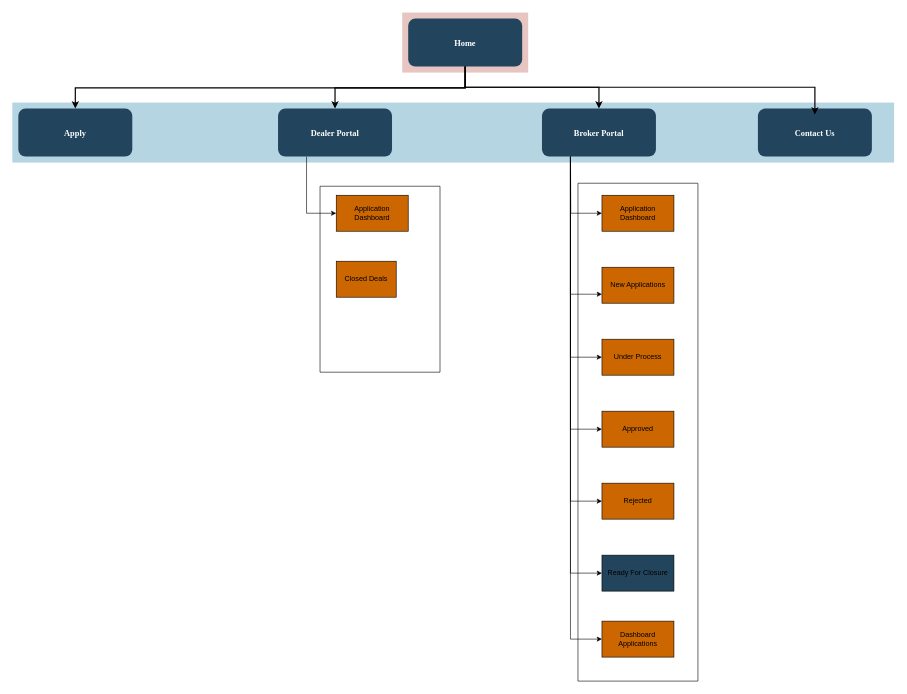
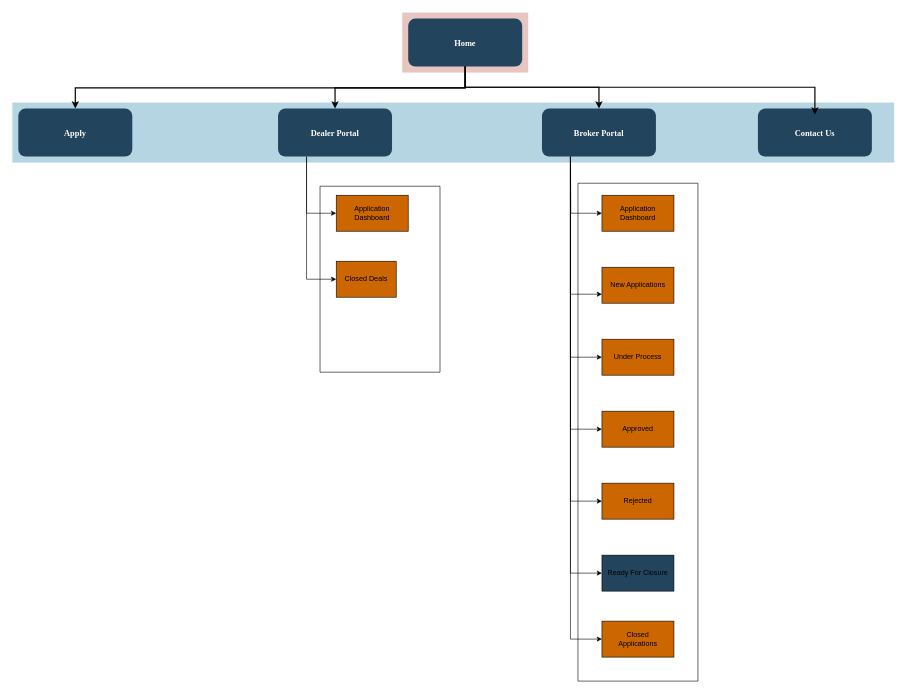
edge "Dealer Portal" -> "Closed Deals": added
node "Dashboard Applications": label "Dashboard Applications" -> "Closed Applications"
